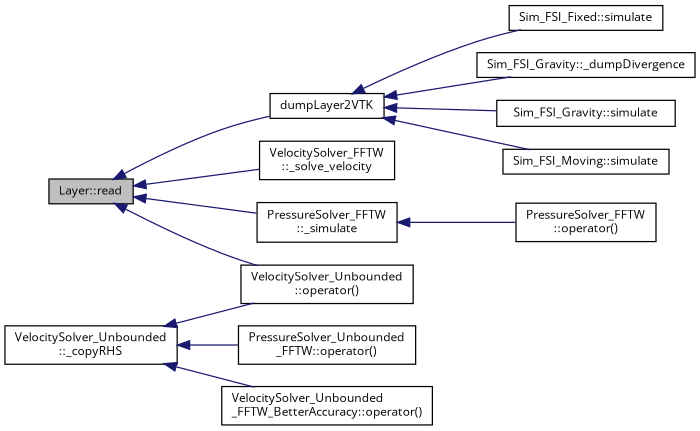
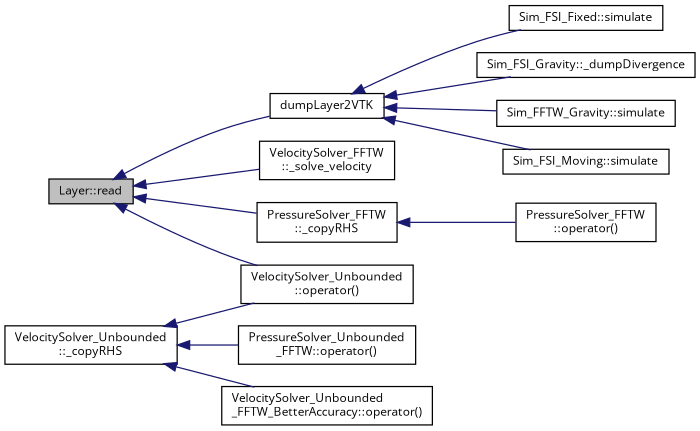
node "Sim_FSI_Gravity::simulate": label "Sim_FSI_Gravity::simulate" -> "Sim_FFTW_Gravity::simulate"
node "PressureSolver_FFTW ::_simulate": label "PressureSolver_FFTW ::_simulate" -> "PressureSolver_FFTW ::_copyRHS"
